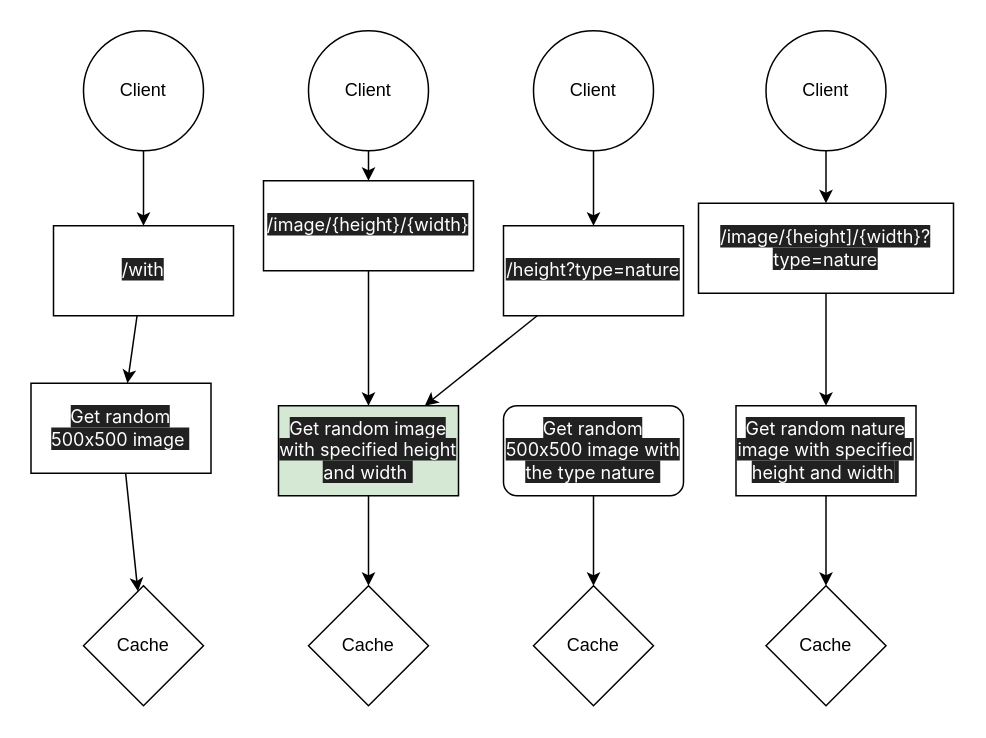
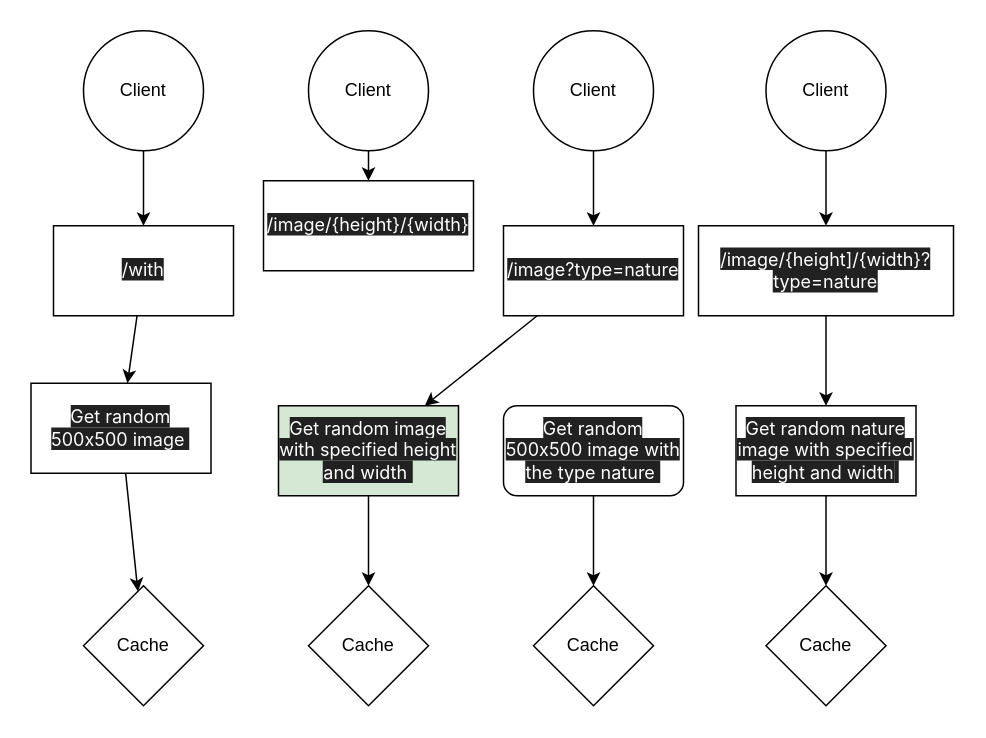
node "/image/{height]/{width}?type=nature": moved (826, 248) -> (826, 271)
node "/height?type=nature": label "/height?type=nature" -> "/image?type=nature"
edge "/image/{height}/{width}" -> "Get random image with specified height and width": removed
